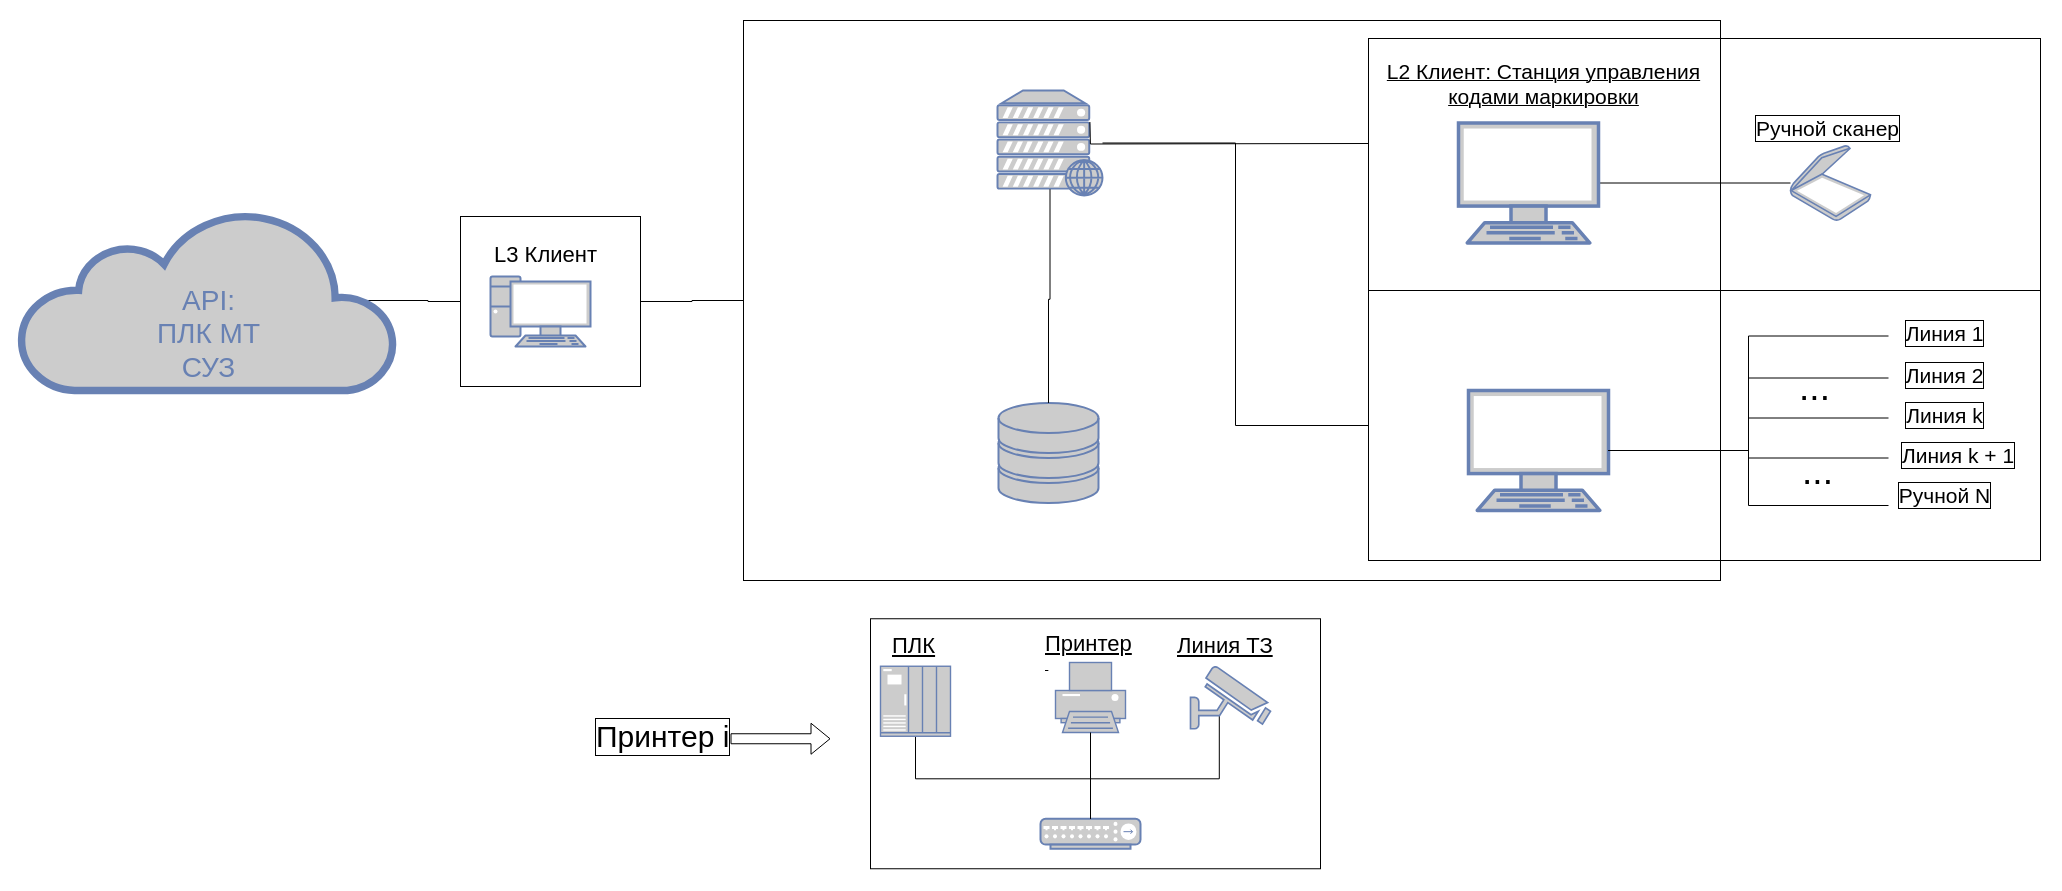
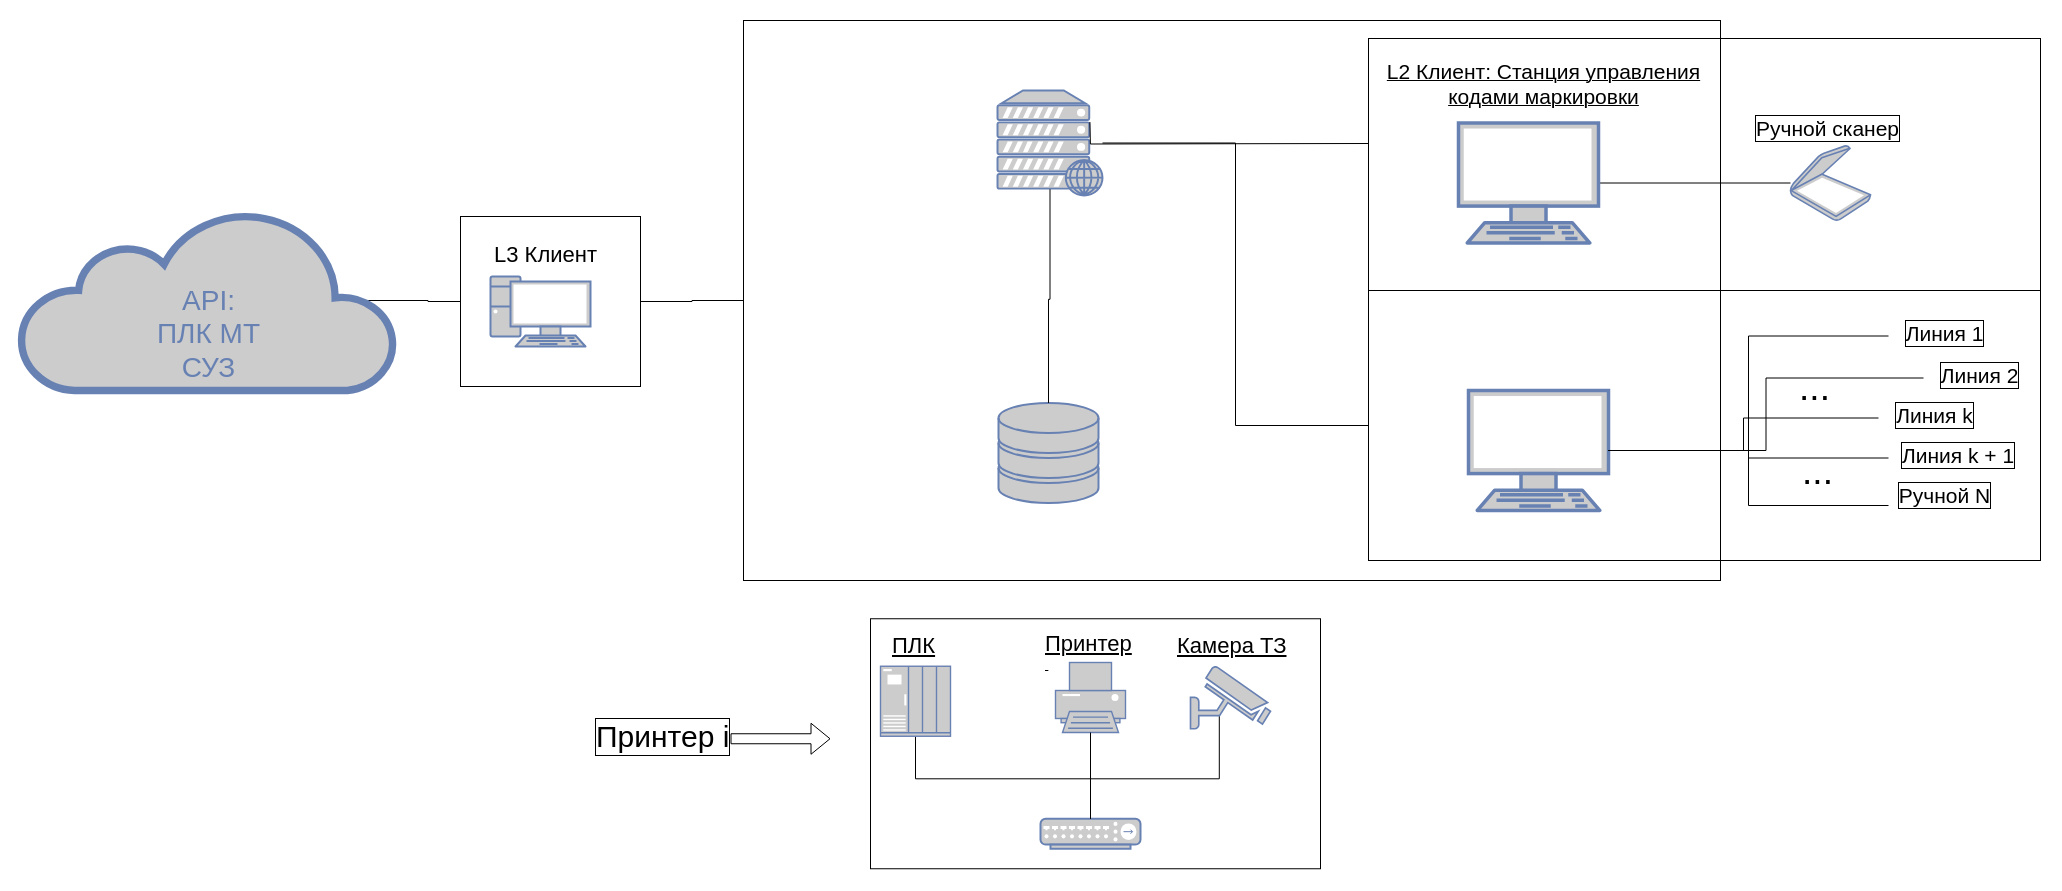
node "Линия 2": moved (1945, 386) -> (1980, 386)
node "Линия k": moved (1945, 426) -> (1935, 426)
node "Линия ТЗ": label "Линия ТЗ" -> "Камера ТЗ"
